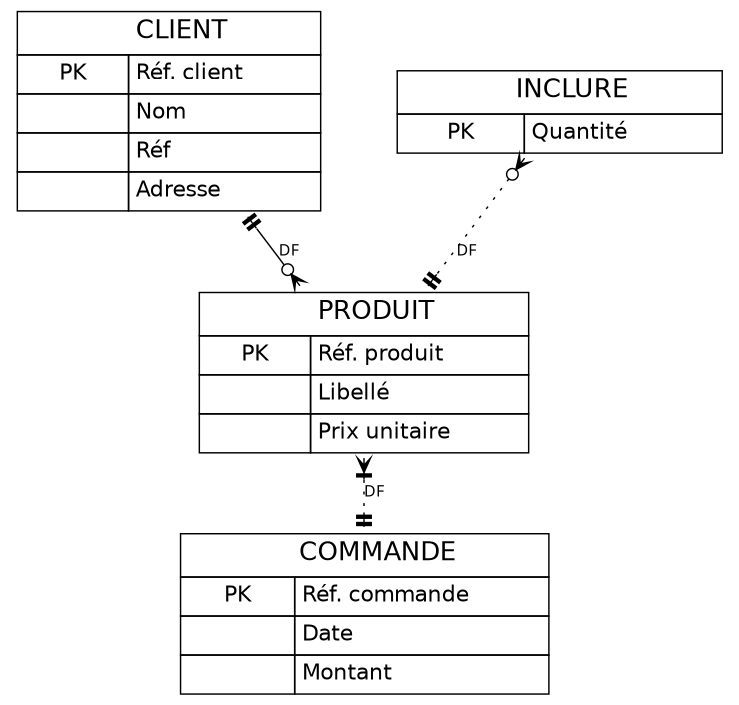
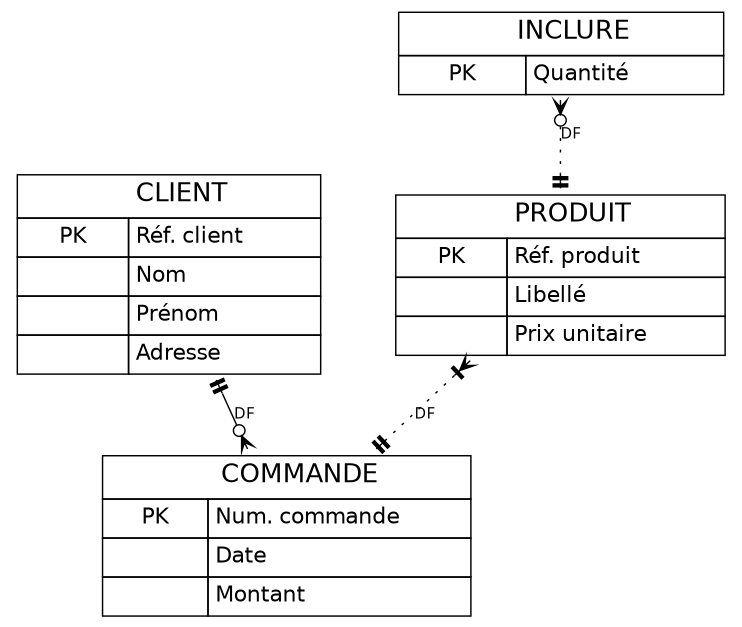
node "CLIENT": text "Réf" -> "Prénom"
edge "CLIENT" -- "PRODUIT": now "CLIENT" -- "COMMANDE"
node "COMMANDE": text "Réf. commande" -> "Num. commande"
